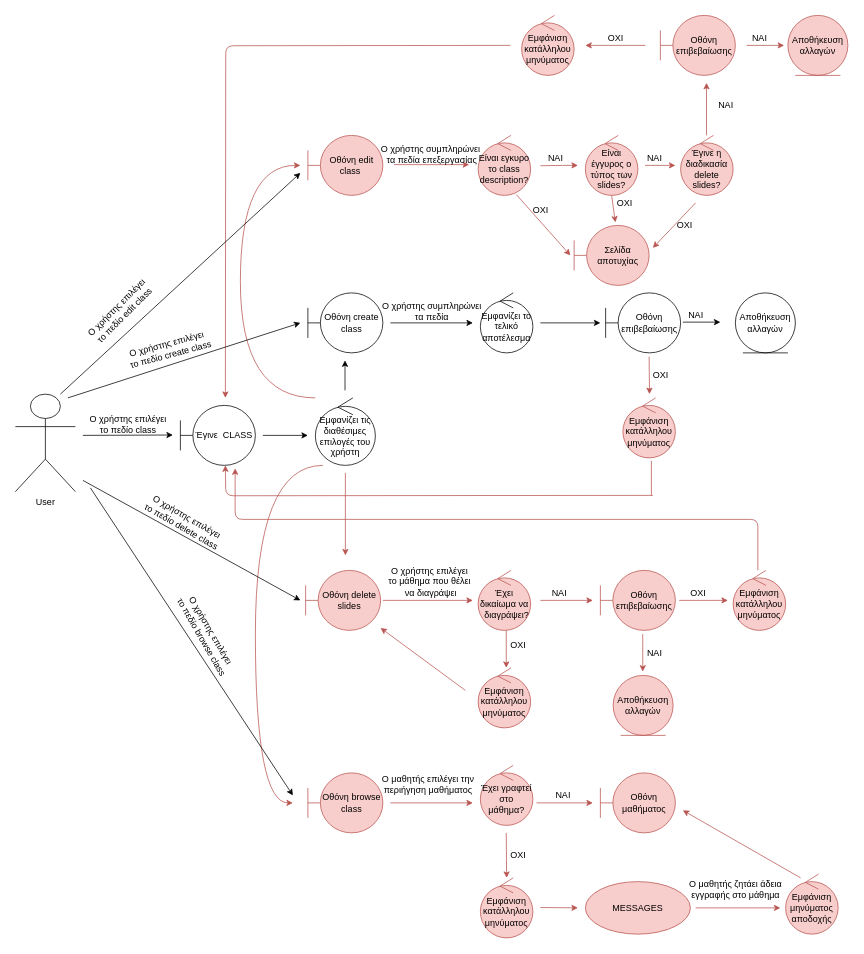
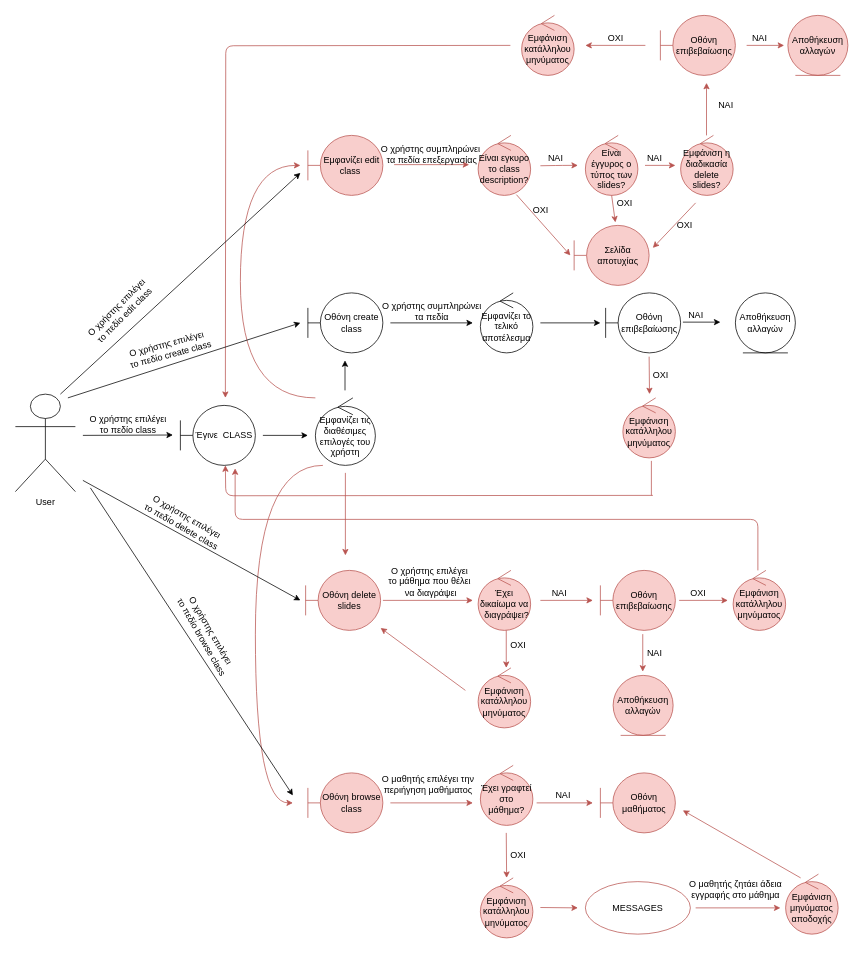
node "Οθόνη edit class": label "Οθόνη edit class" -> "Εμφανίζει edit class"
node "Έγινε η διαδικασία delete slides?": label "Έγινε η διαδικασία delete slides?" -> "Εμφάνιση η διαδικασία delete slides?"
node "MESSAGES": fillcolor #f8cecc -> #ffffff
